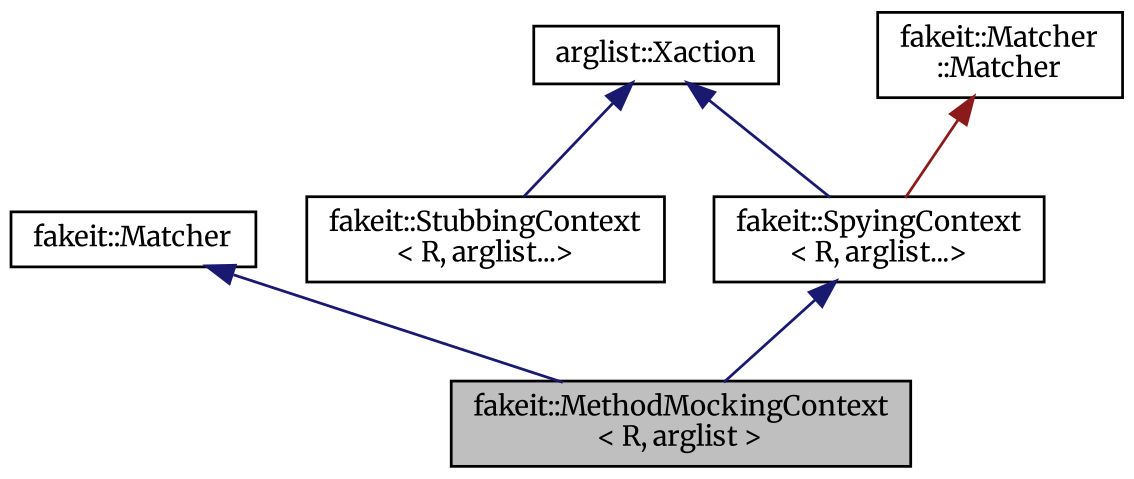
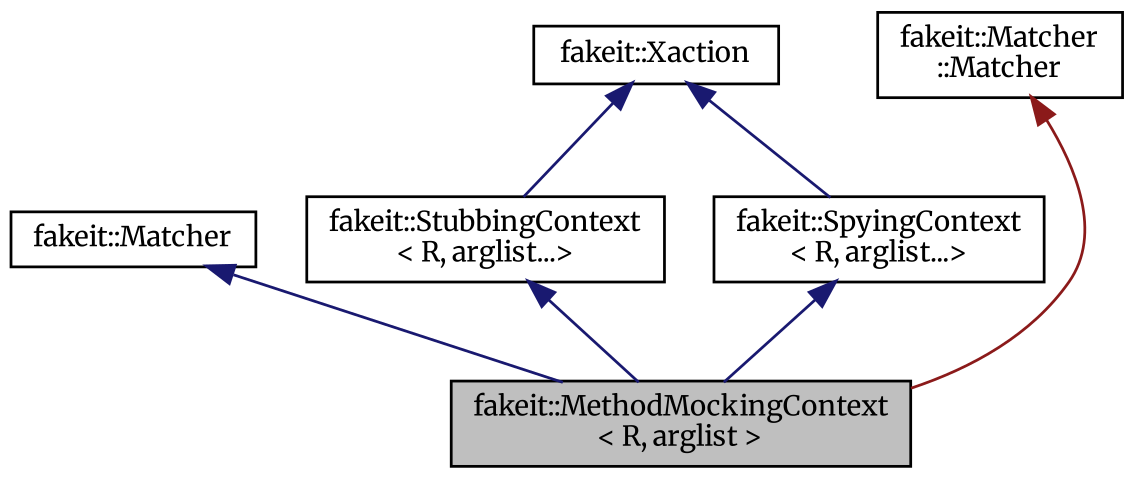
node "arglist::Xaction": label "arglist::Xaction" -> "fakeit::Xaction"
edge "fakeit::SpyingContext < R, arglist...>" -> "fakeit::Matcher ::Matcher": now "fakeit::MethodMockingContext < R, arglist >" -> "fakeit::Matcher ::Matcher"
edge "fakeit::MethodMockingContext < R, arglist >" -> "fakeit::StubbingContext < R, arglist...>": added
